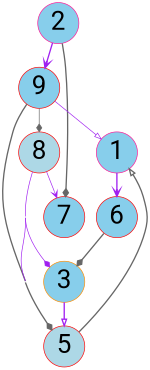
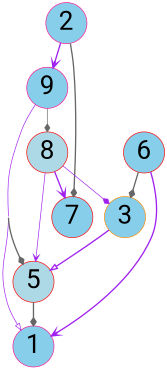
node "9": color red -> deeppink
edge "1" -> "6": reversed
edge "8" -> "7": style solid -> bold
edge "5" -> "1": arrowhead onormal -> diamond
